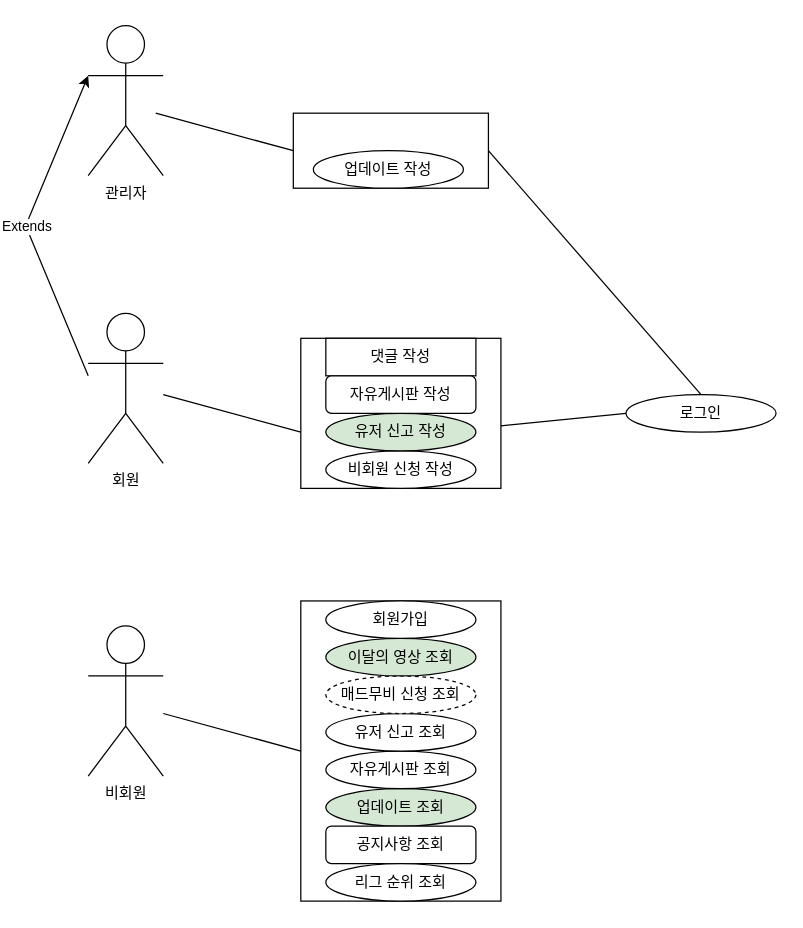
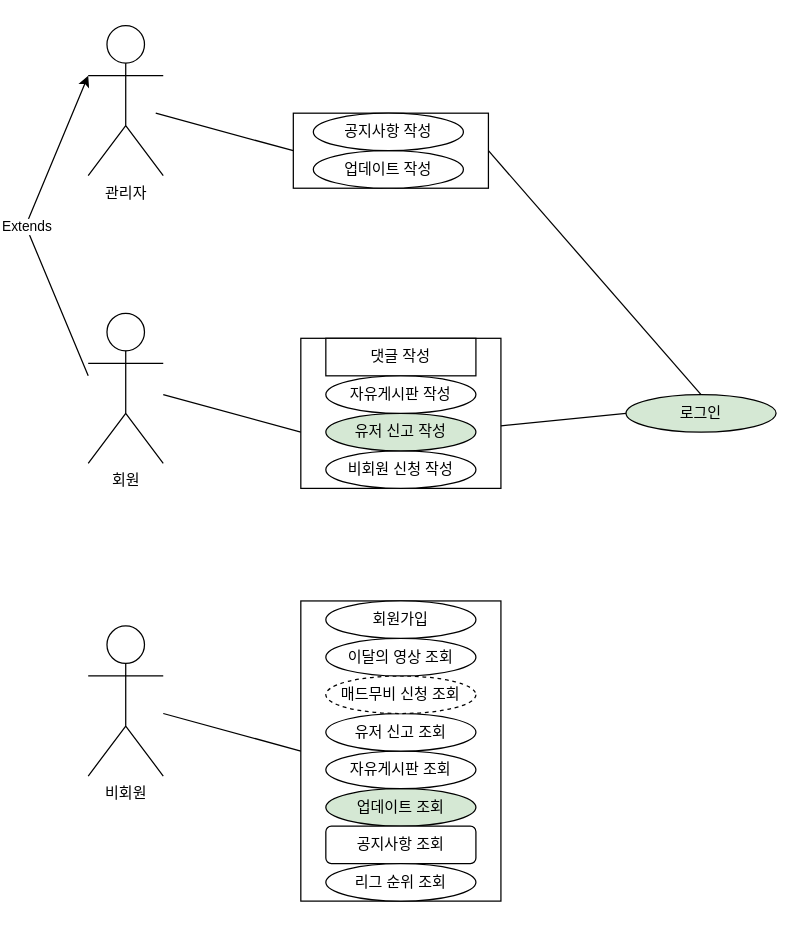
node "공지사항 작성": added
node "자유게시판 작성": shape rounded rectangle -> ellipse
node "로그인": fillcolor #ffffff -> #d5e8d4
node "이달의 영상 조회": fillcolor #d5e8d4 -> #ffffff
